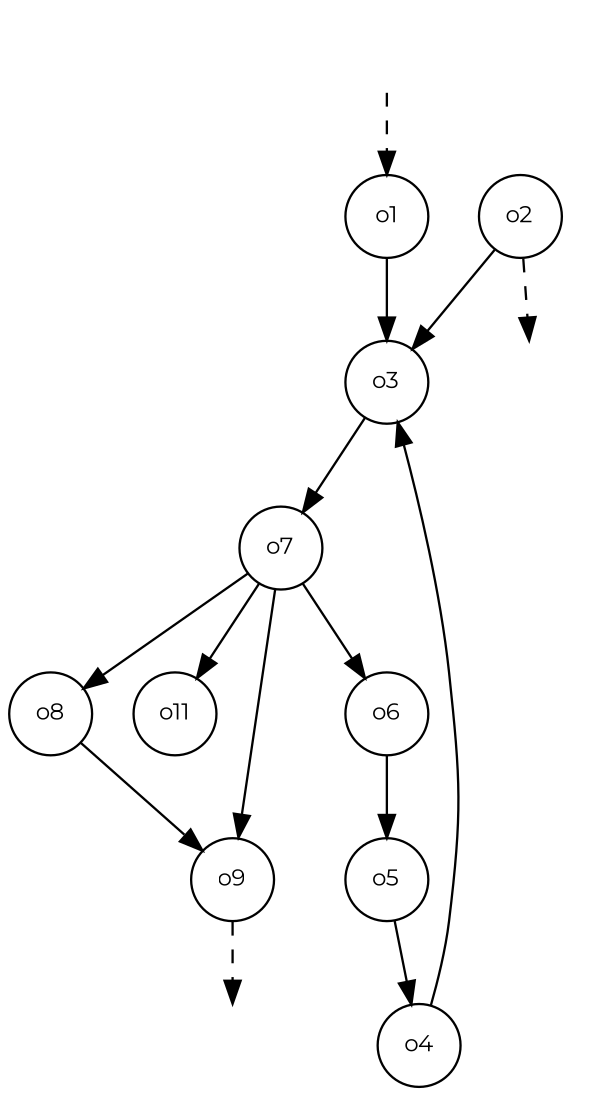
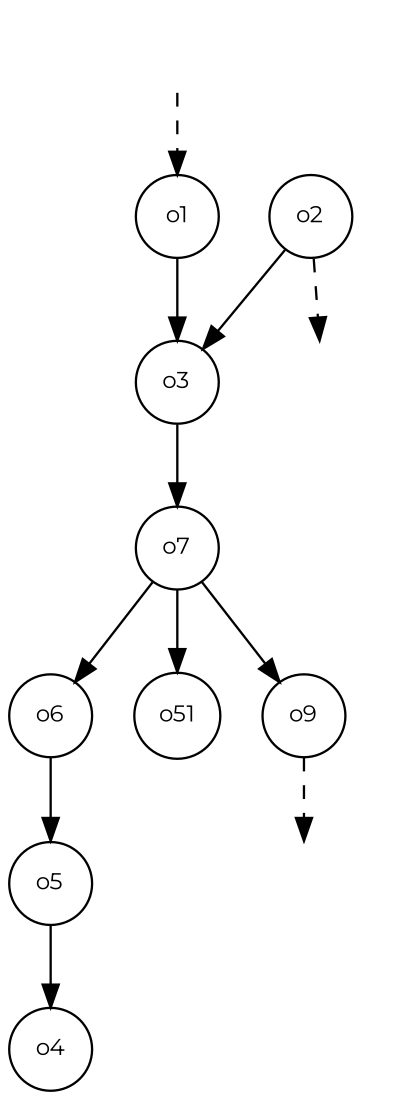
node "o8": removed
node "o11": label "o11" -> "o51"
edge "o4" -> "o3": removed
